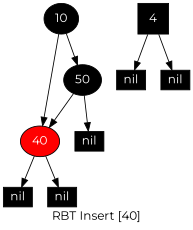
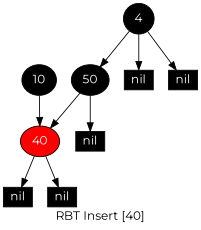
node "4": shape box -> ellipse
edge "10" -> "50": now "4" -> "50"
